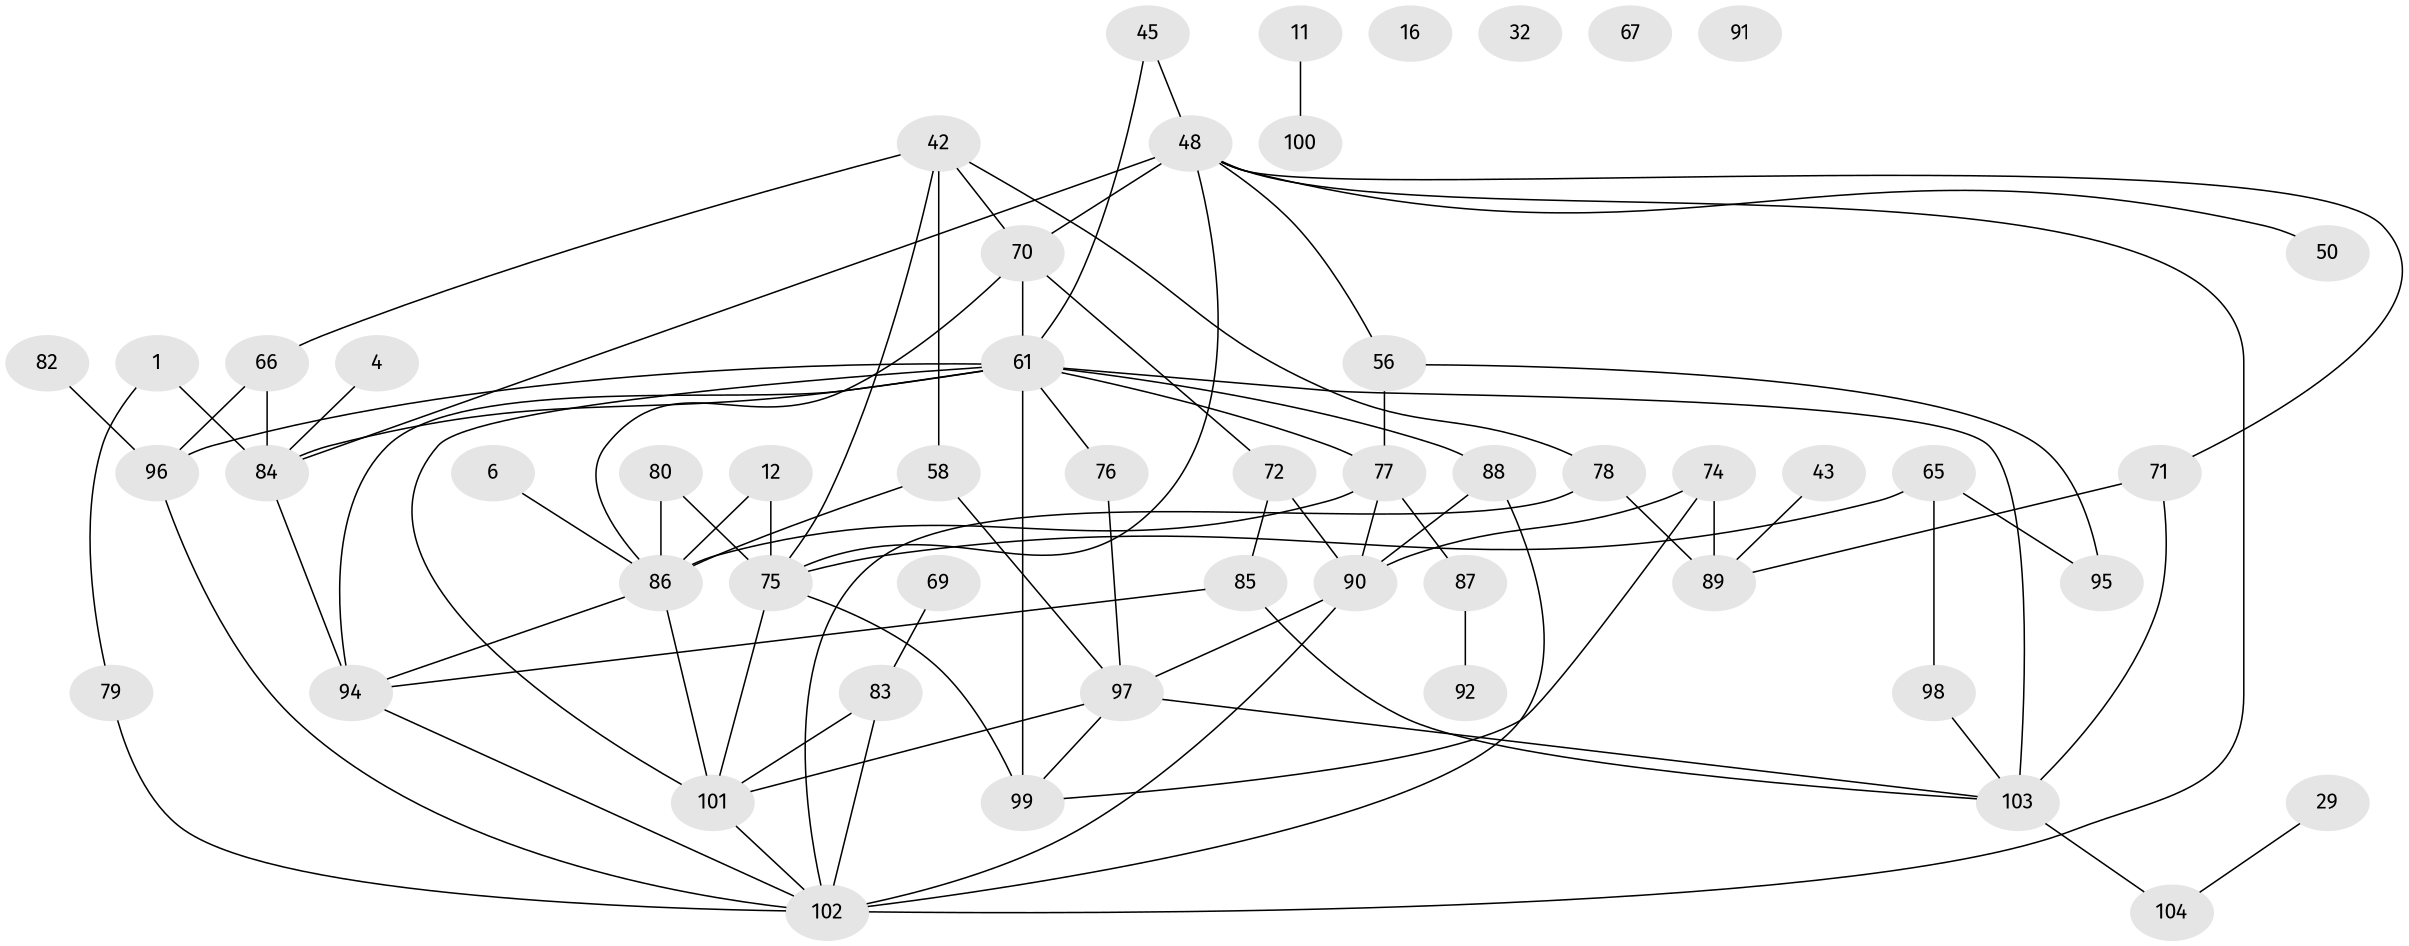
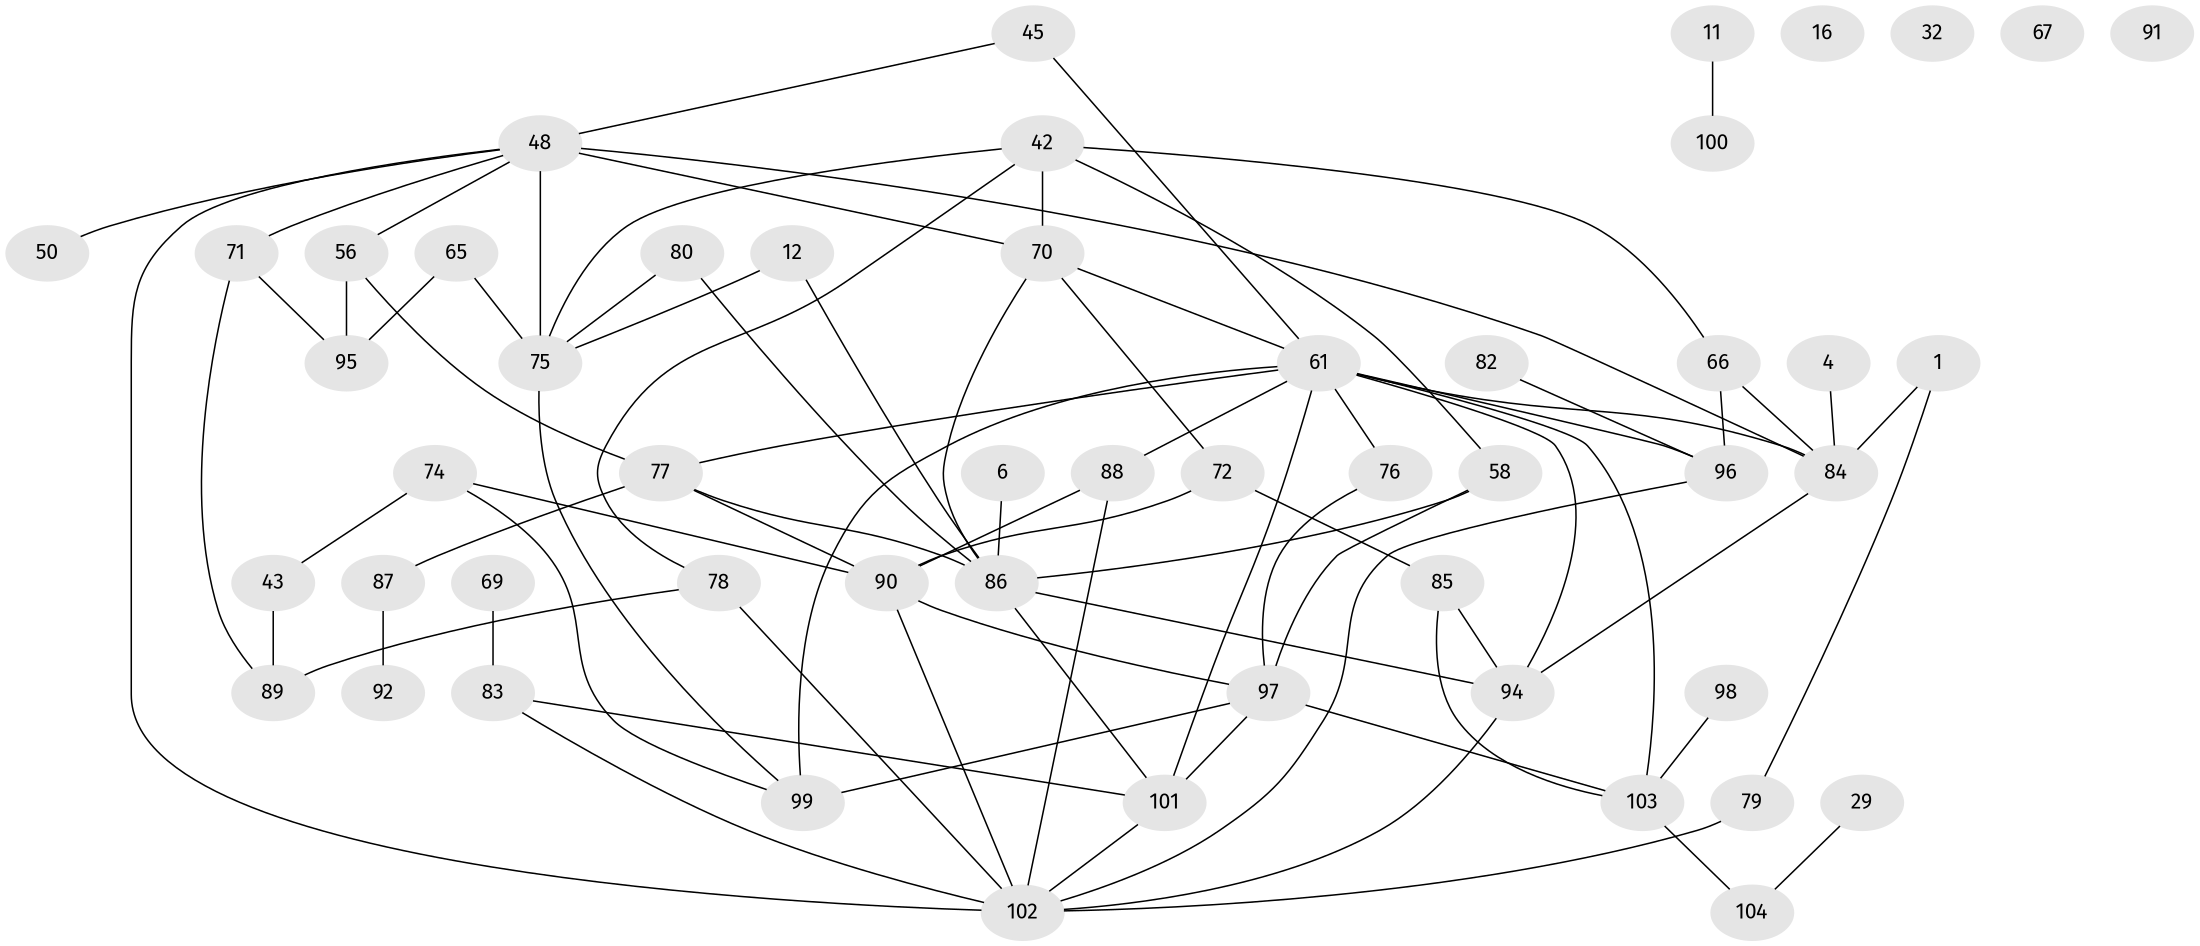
edge "74" -- "89": now "74" -- "43"
edge "65" -- "98": removed
edge "71" -- "103": now "71" -- "95"
edge "75" -- "101": removed
